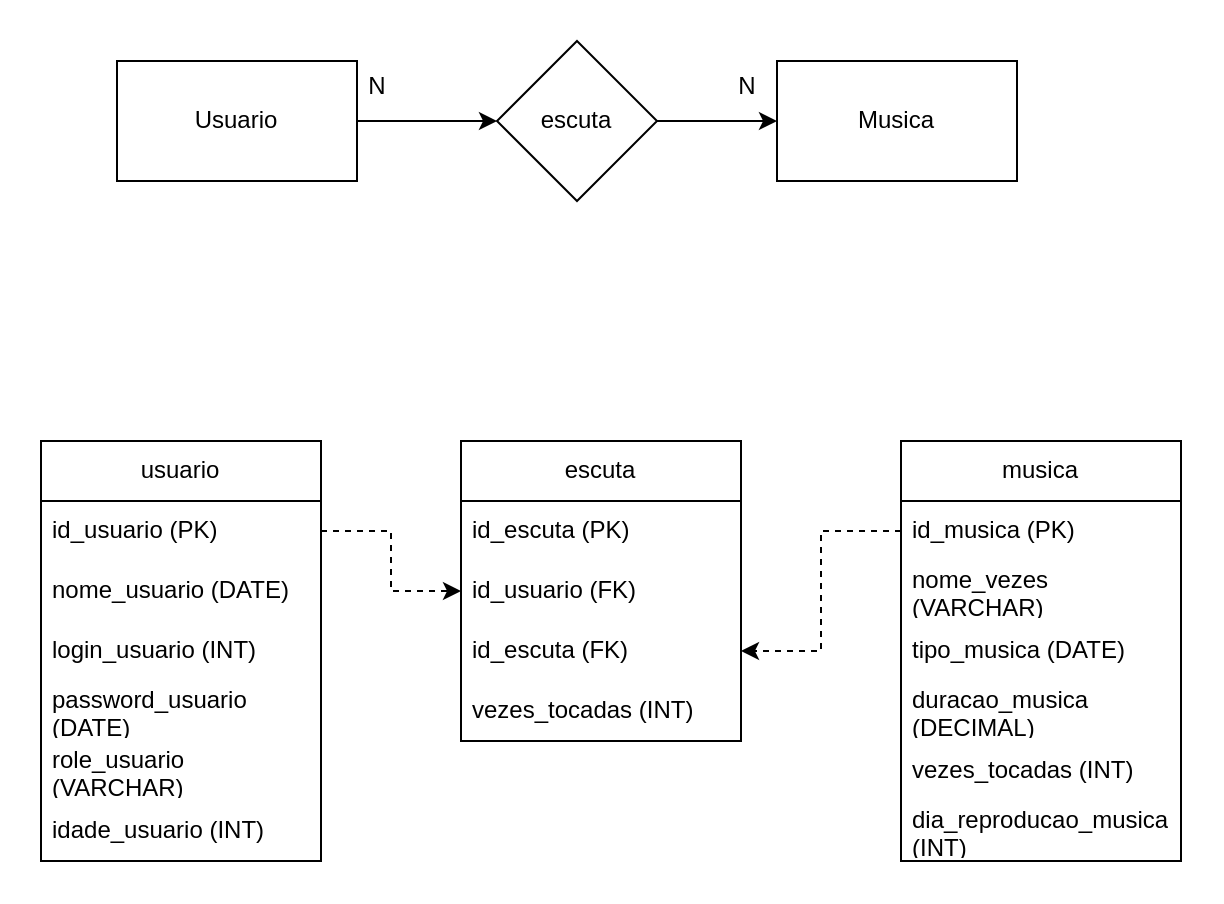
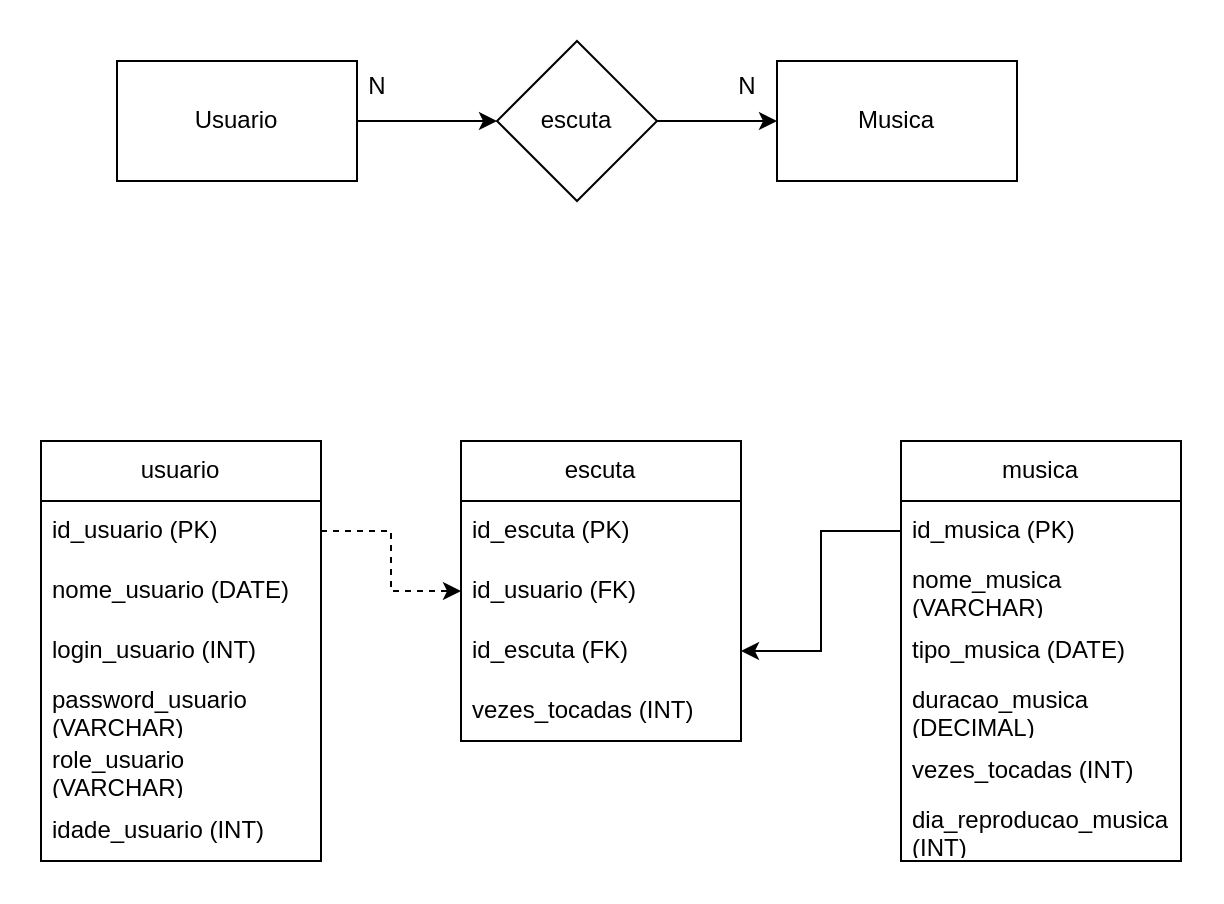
edge "id_musica (PK)" -> "id_escuta (FK)": style dashed -> solid
node "nome_vezes (VARCHAR)": label "nome_vezes (VARCHAR)" -> "nome_musica (VARCHAR)"
node "password_usuario (DATE)": label "password_usuario (DATE)" -> "password_usuario (VARCHAR)"
